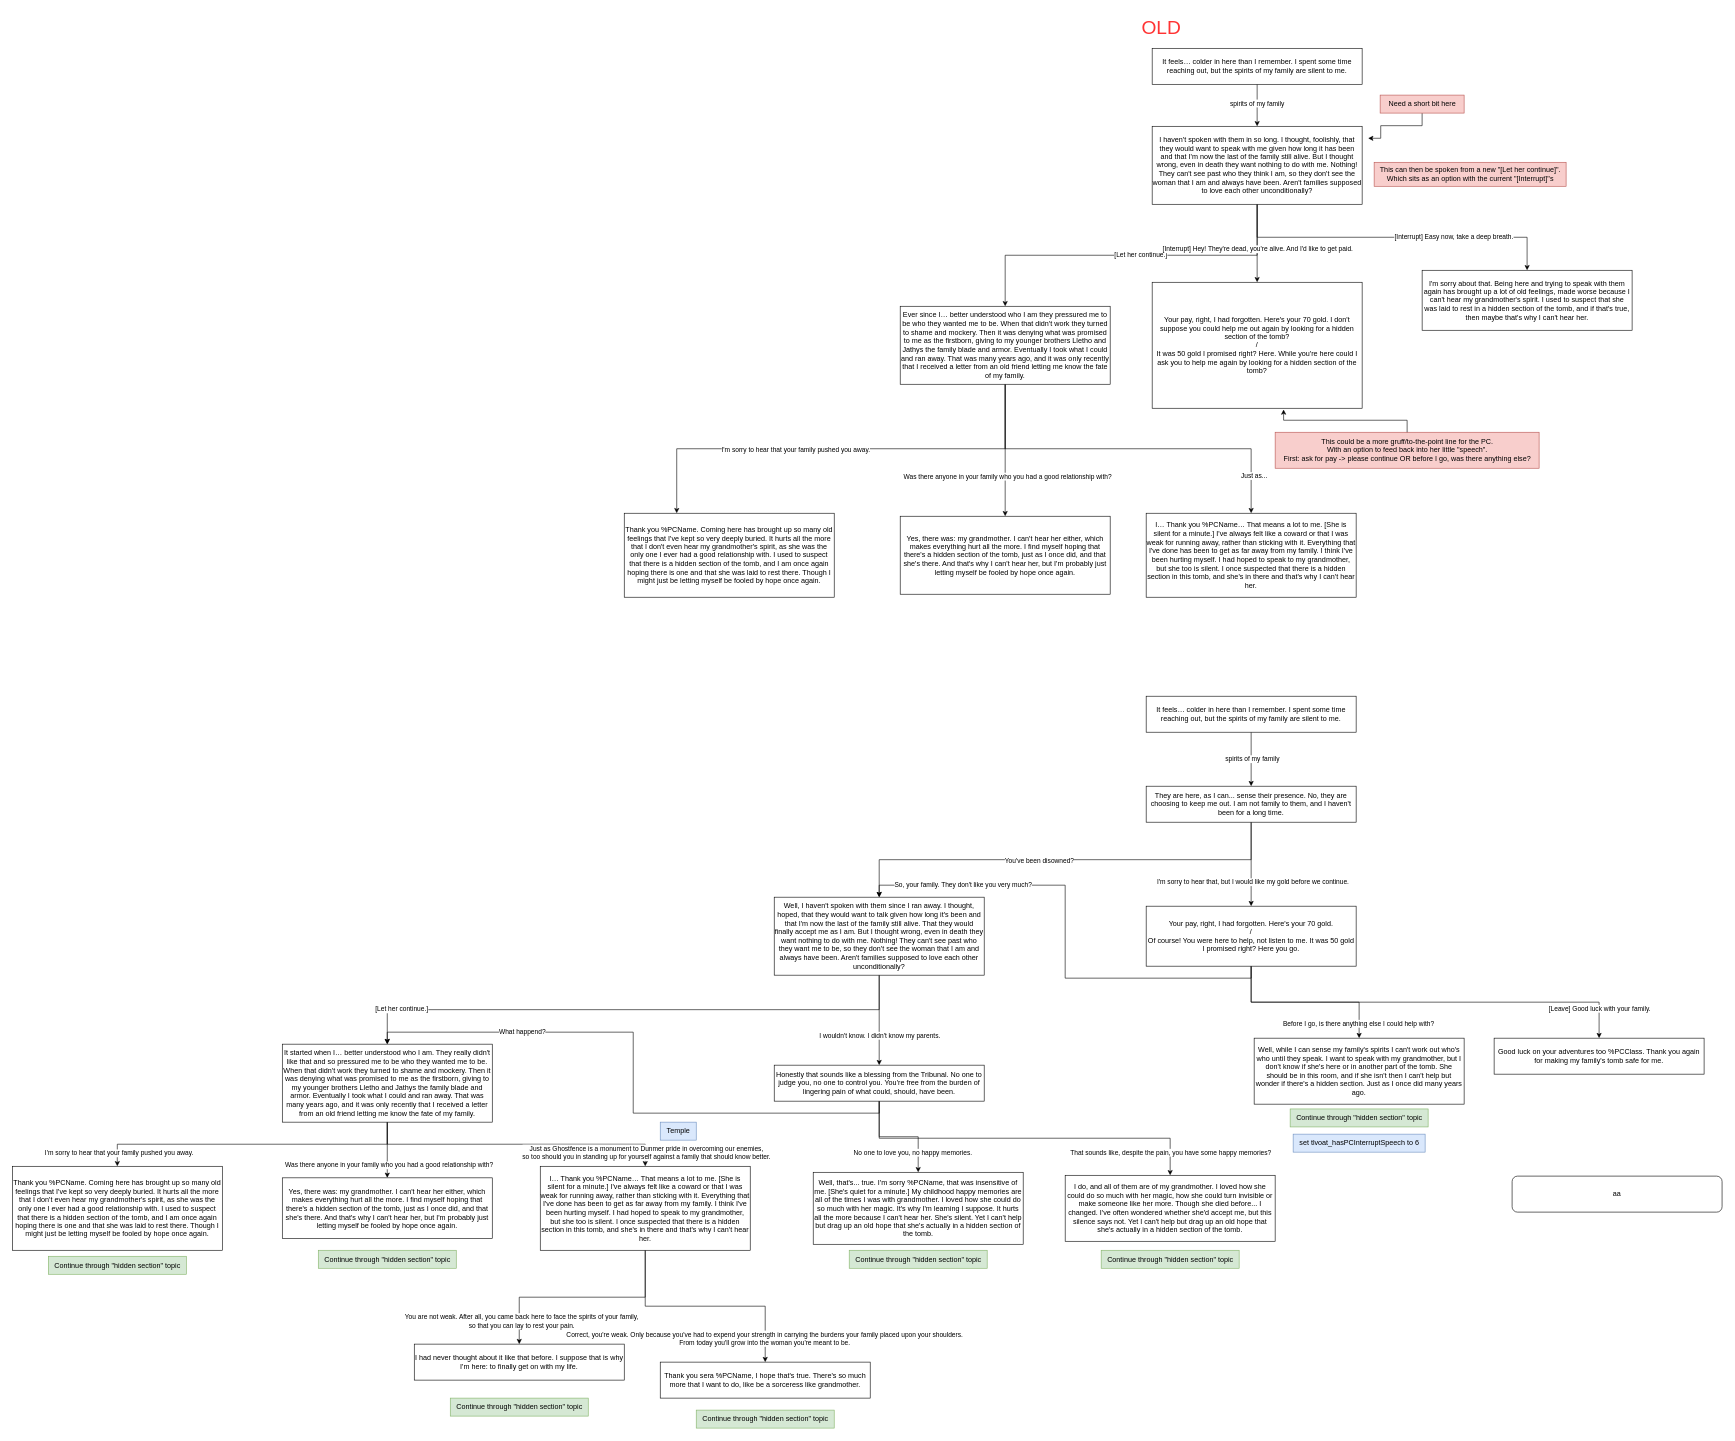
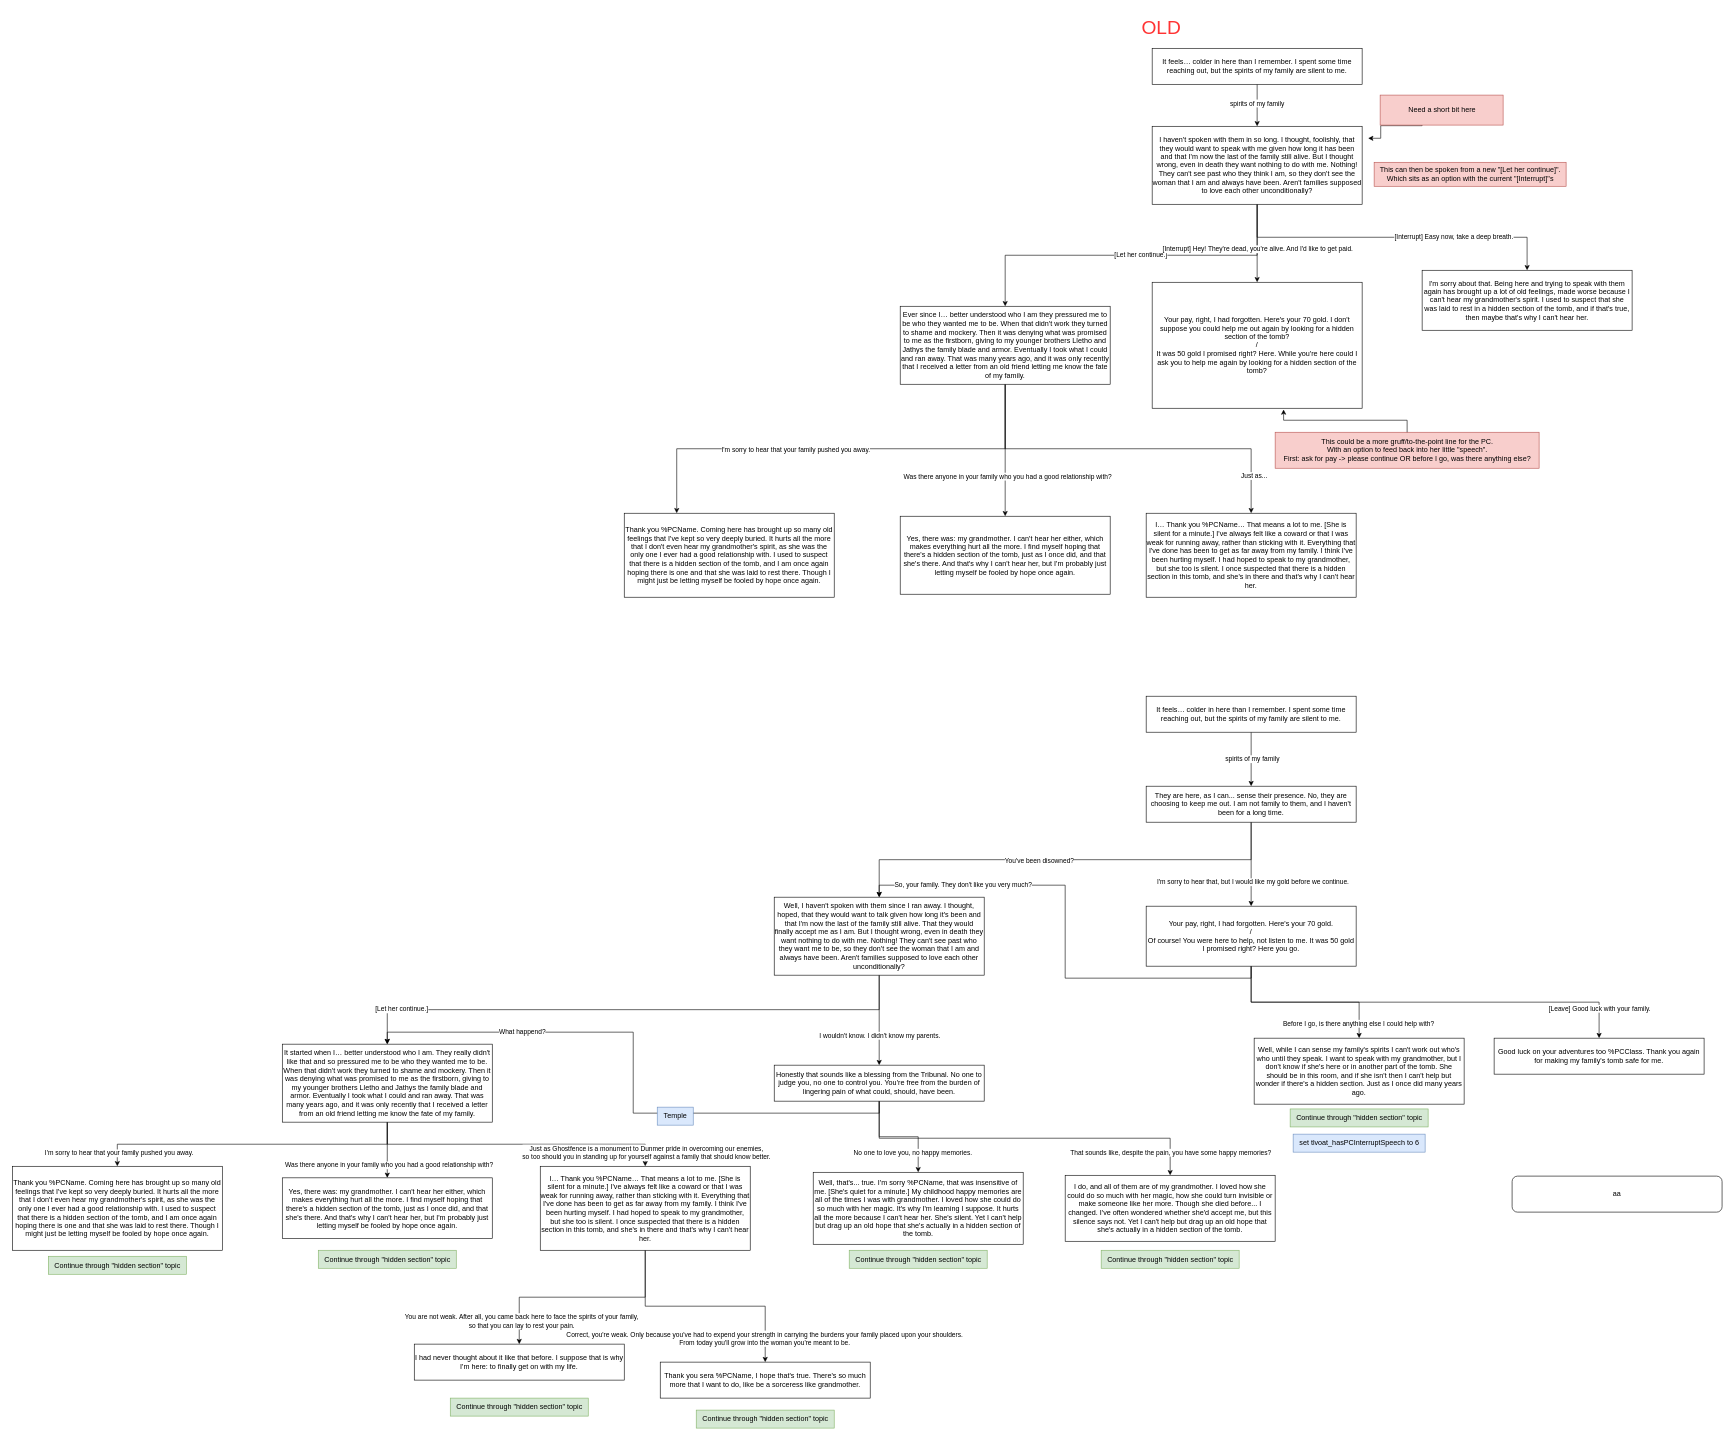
node "Need a short bit here": size 84x18 -> 123x30
node "Temple": moved (678, 1131) -> (675, 1116)
